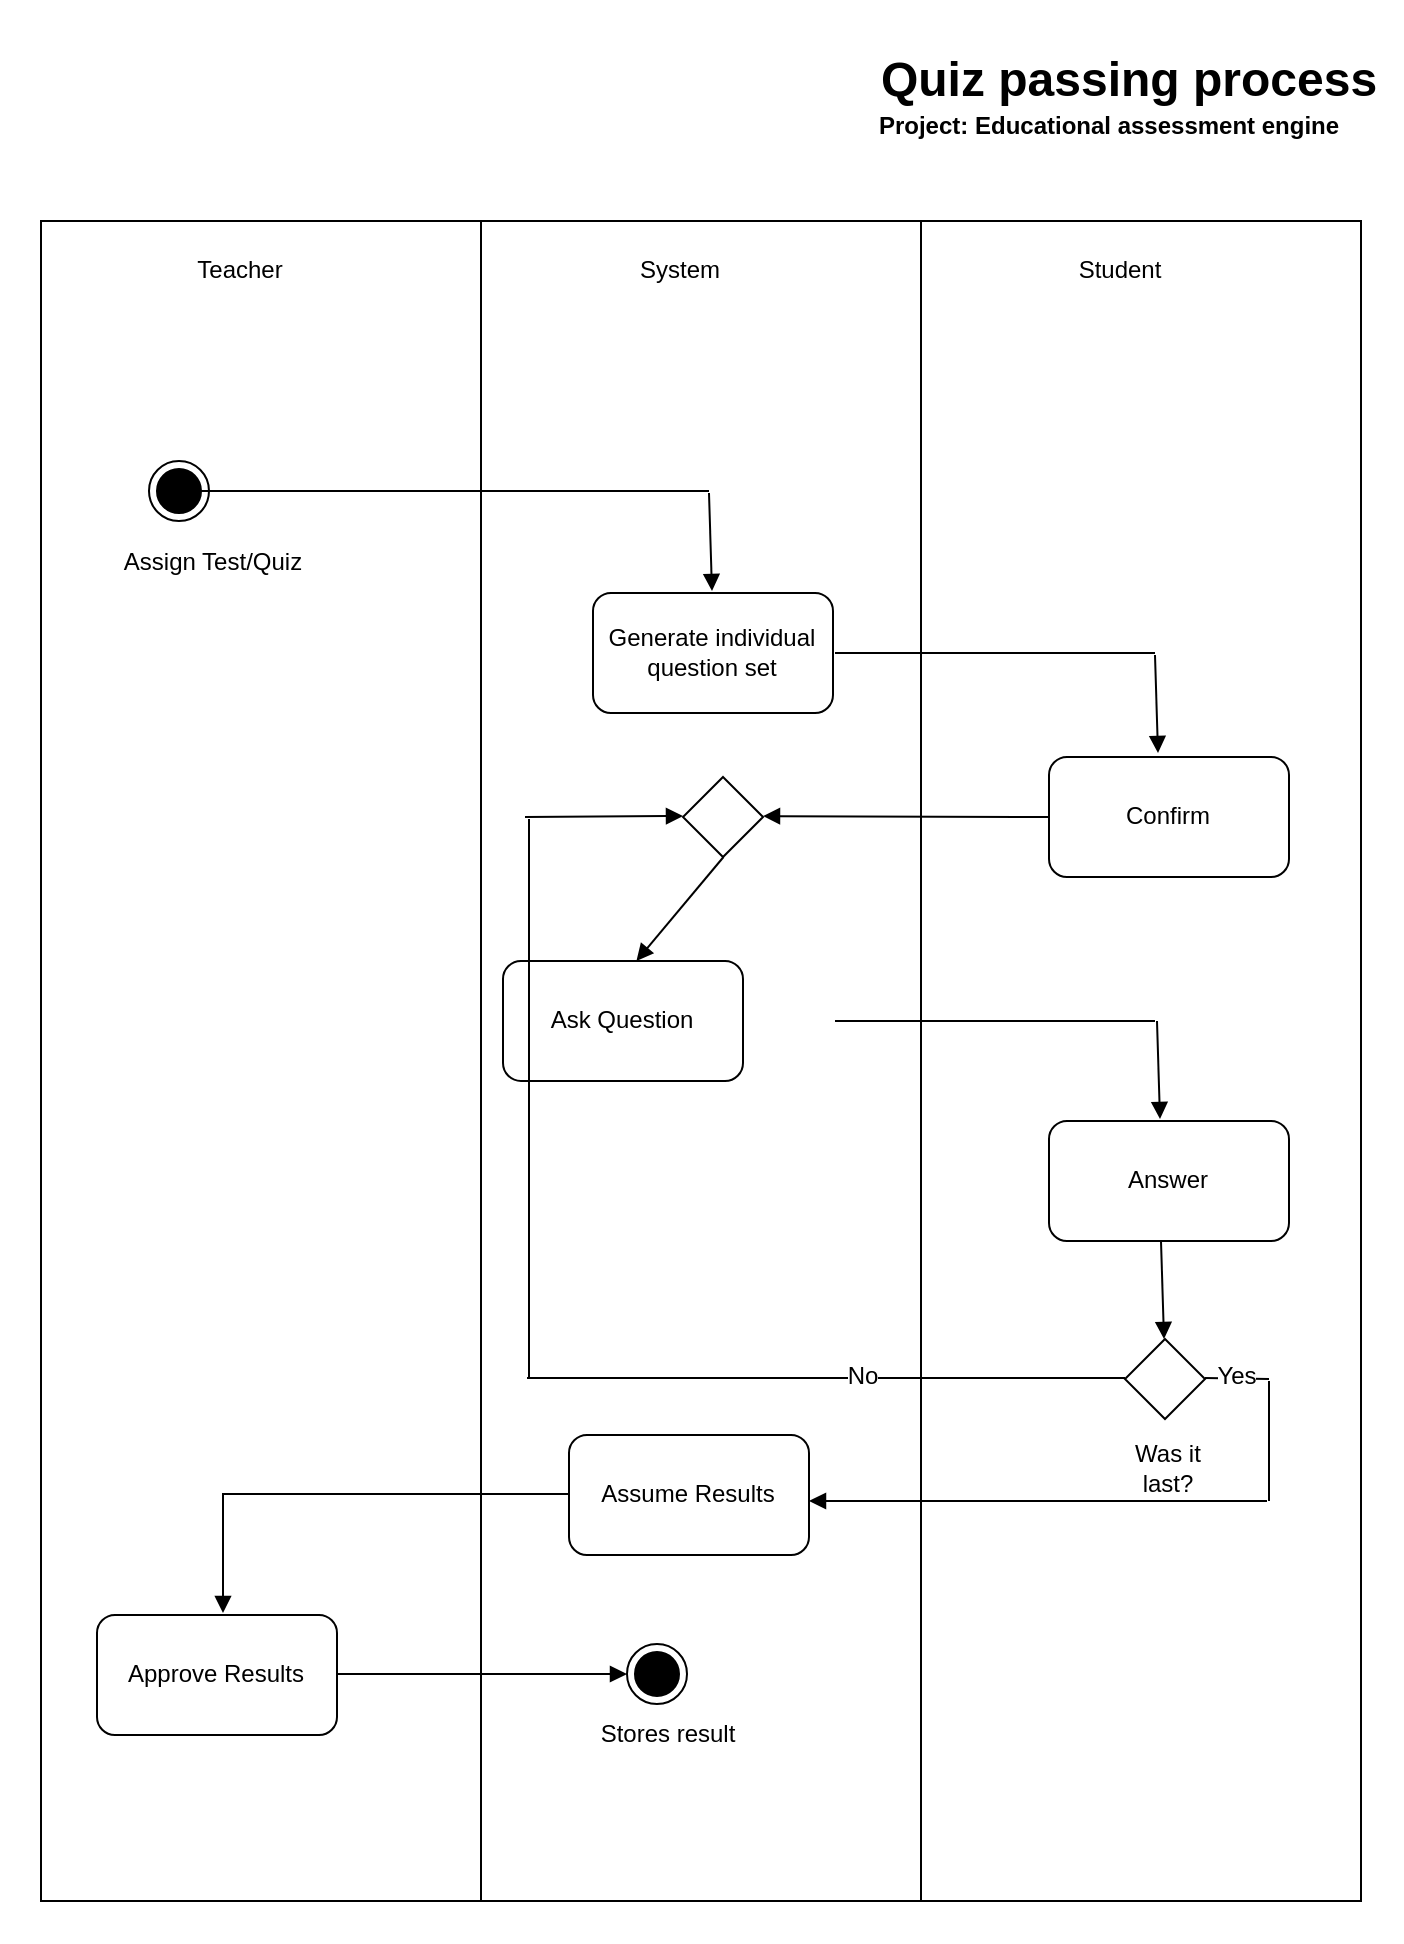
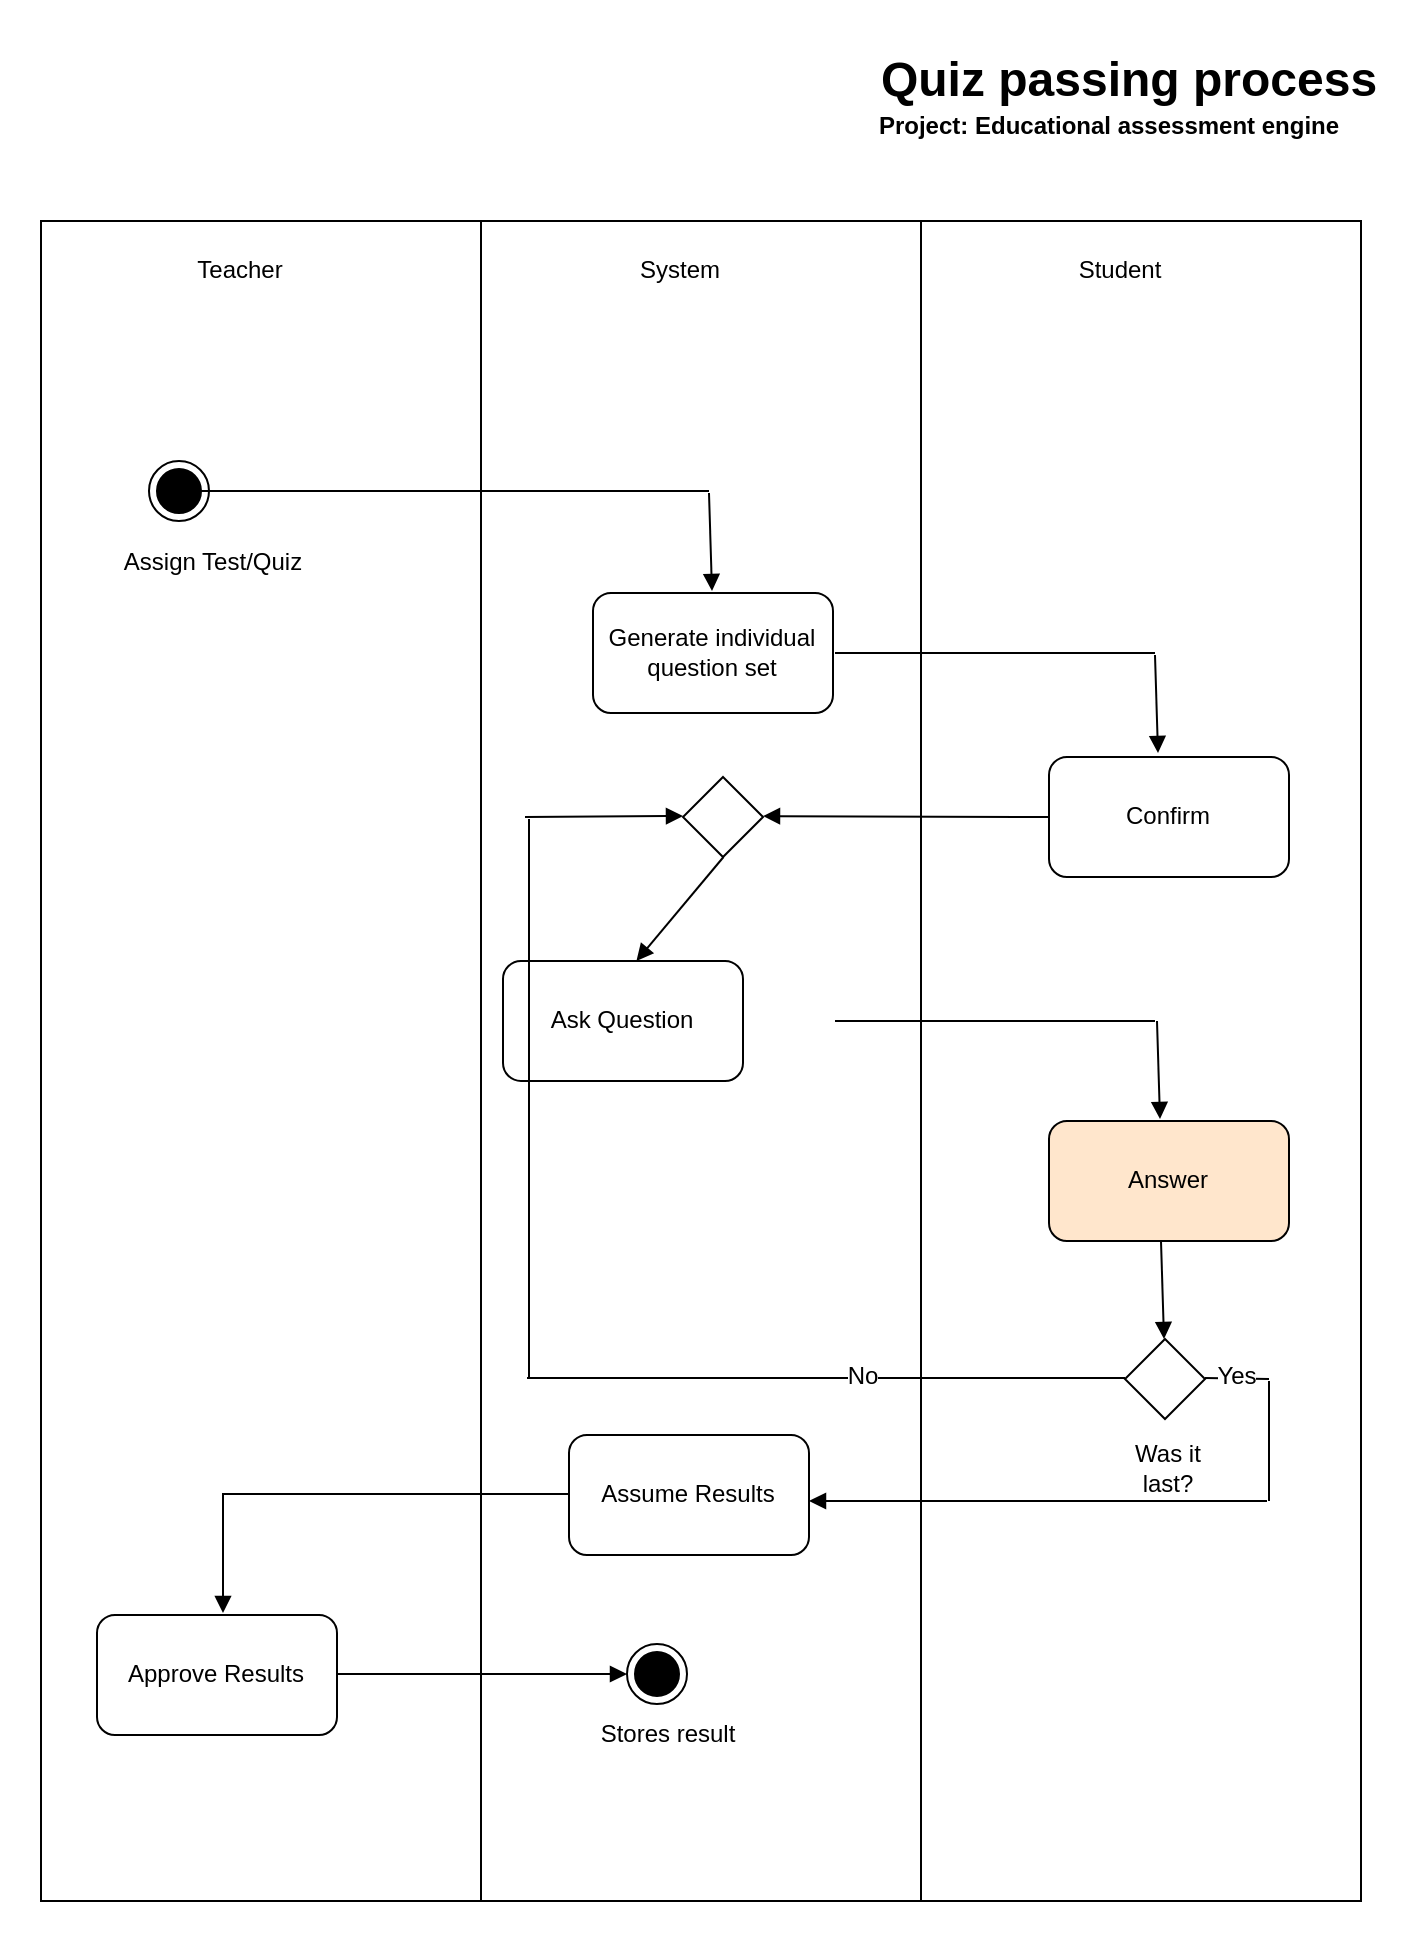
node "Answer": fillcolor #ffffff -> #ffe6cc
